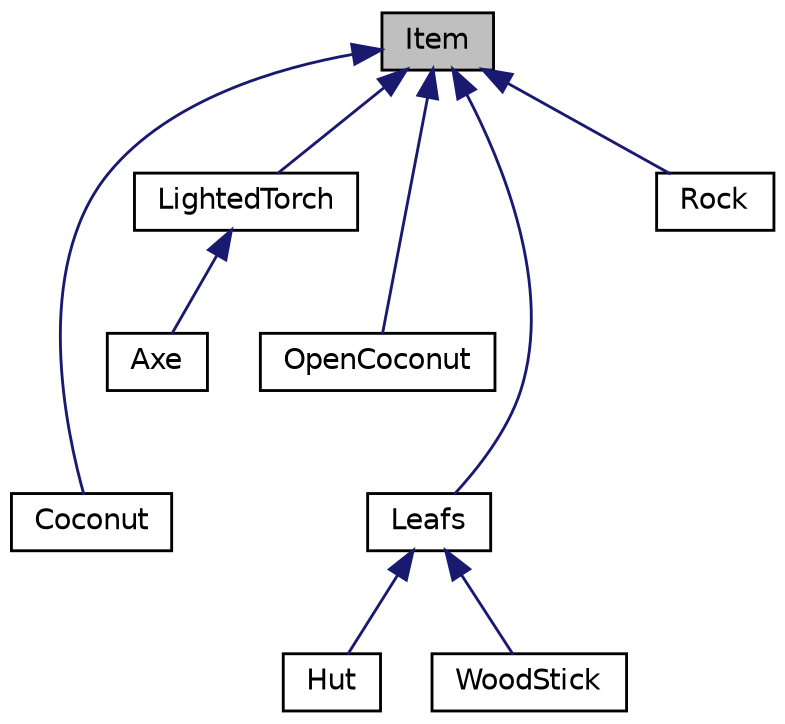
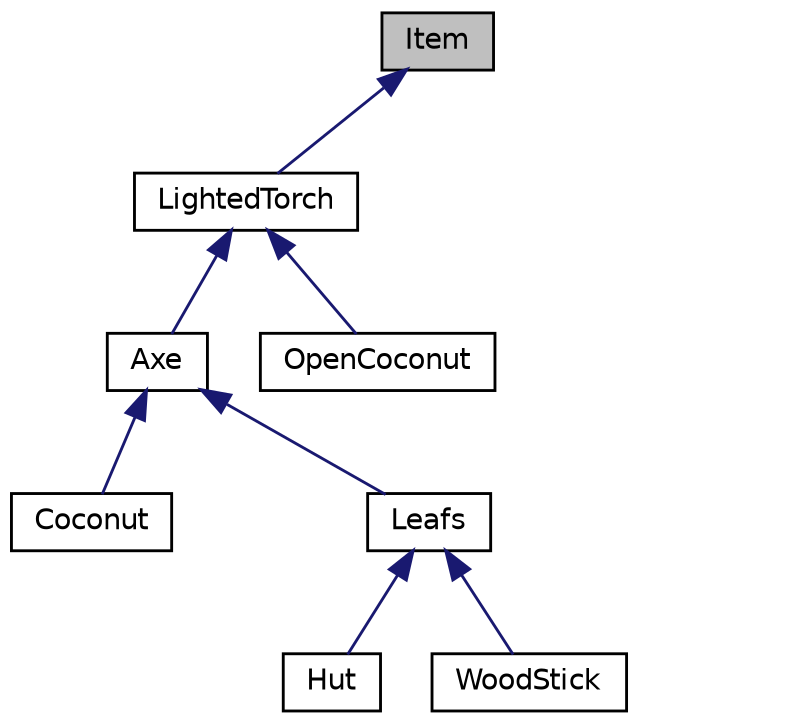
edge "Coconut" -> "Item": now "Coconut" -> "Axe"
node "Rock": removed
edge "OpenCoconut" -> "Item": now "OpenCoconut" -> "LightedTorch"
edge "Leafs" -> "Item": now "Leafs" -> "Axe"
